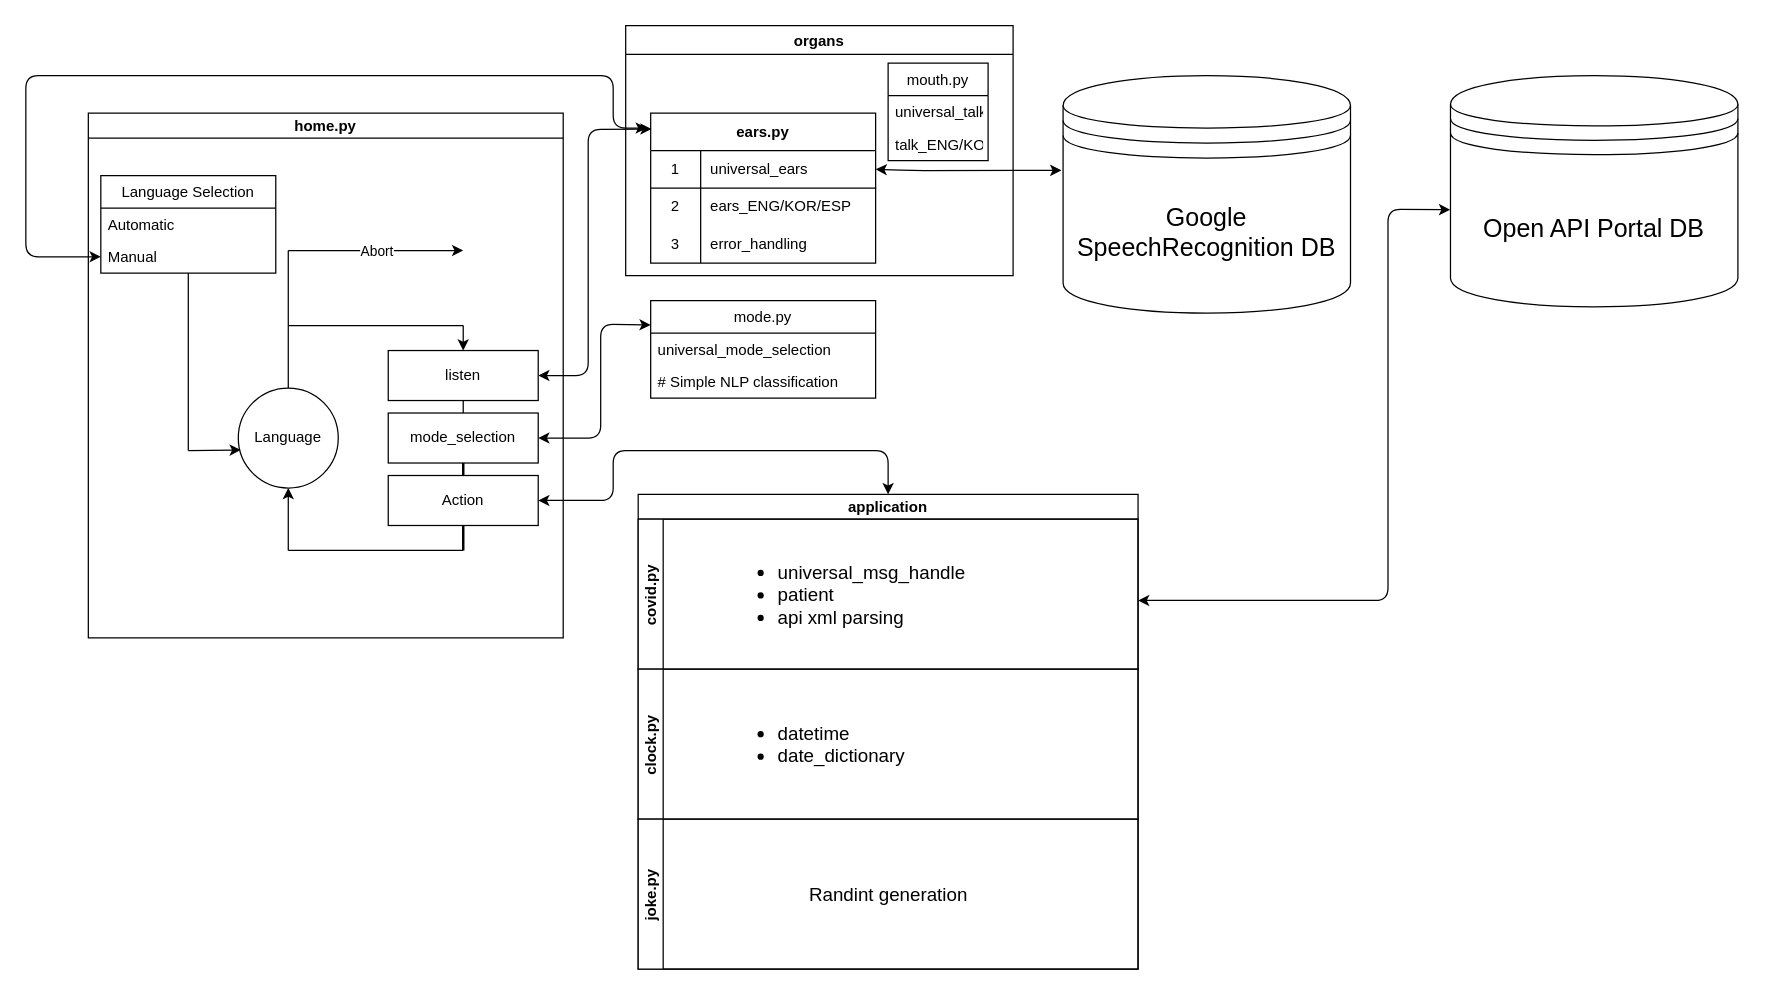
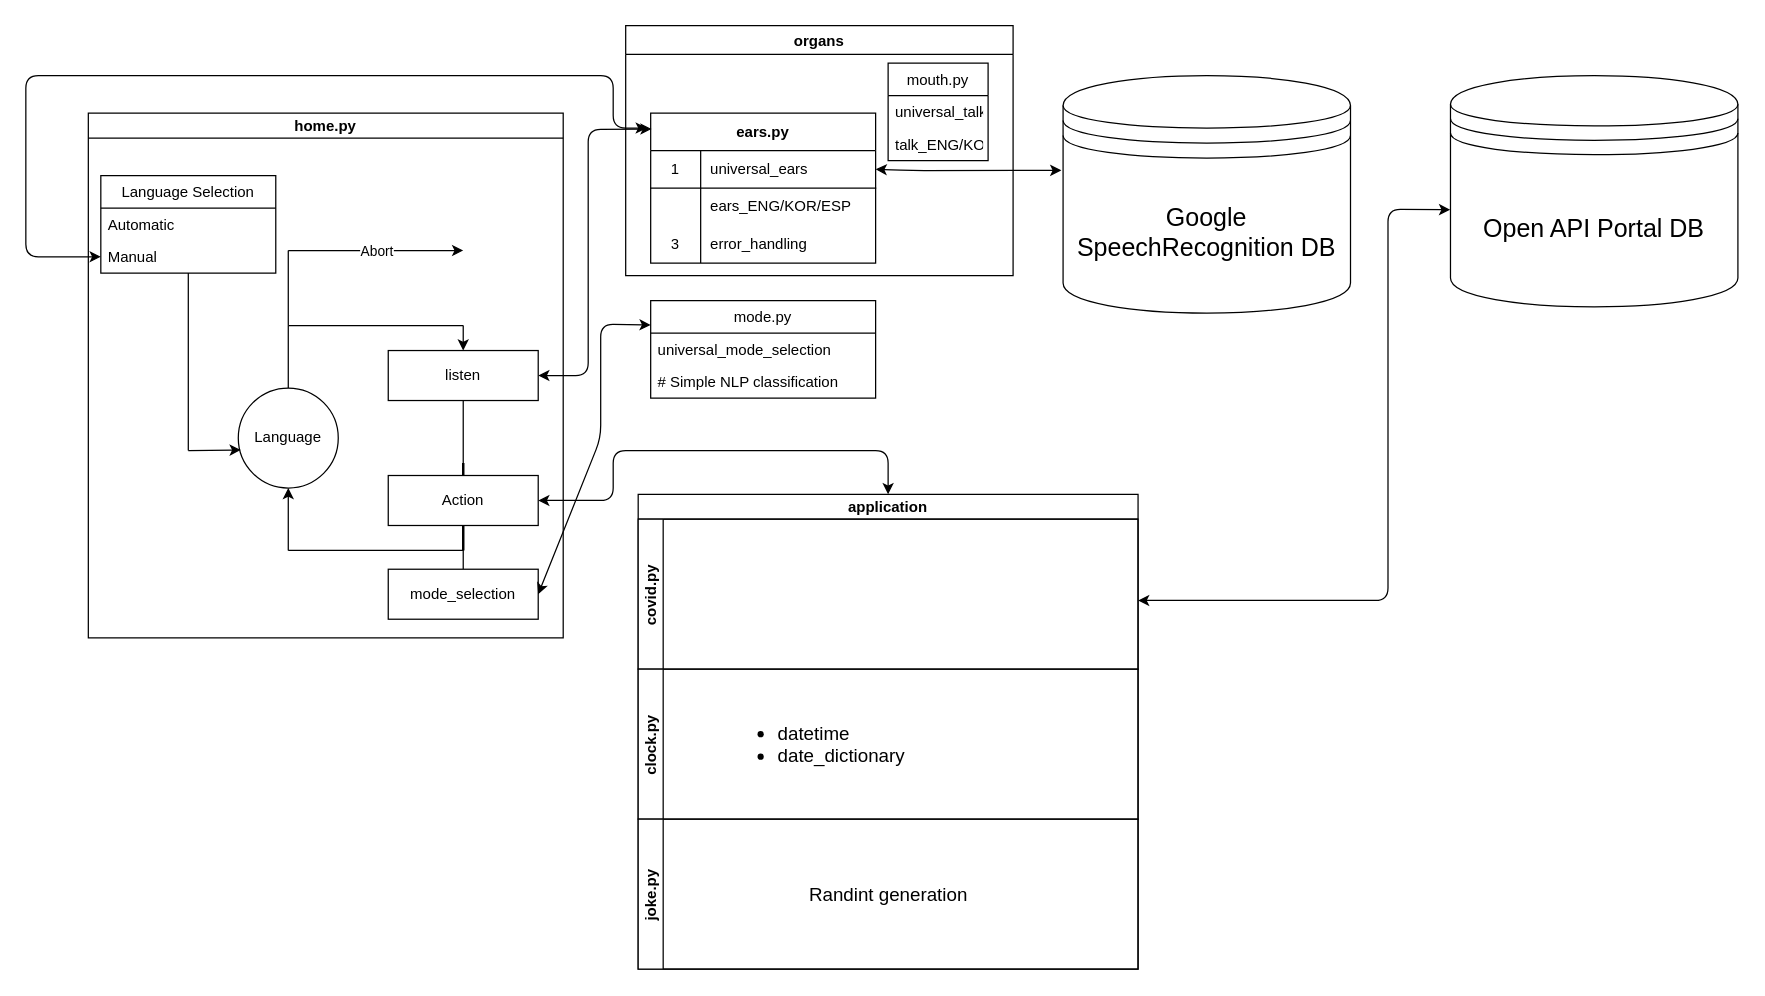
node "2": removed
node "mode_selection": moved (463, 438) -> (463, 594)
node "universal_msg_handle patient api xml parsing": removed
